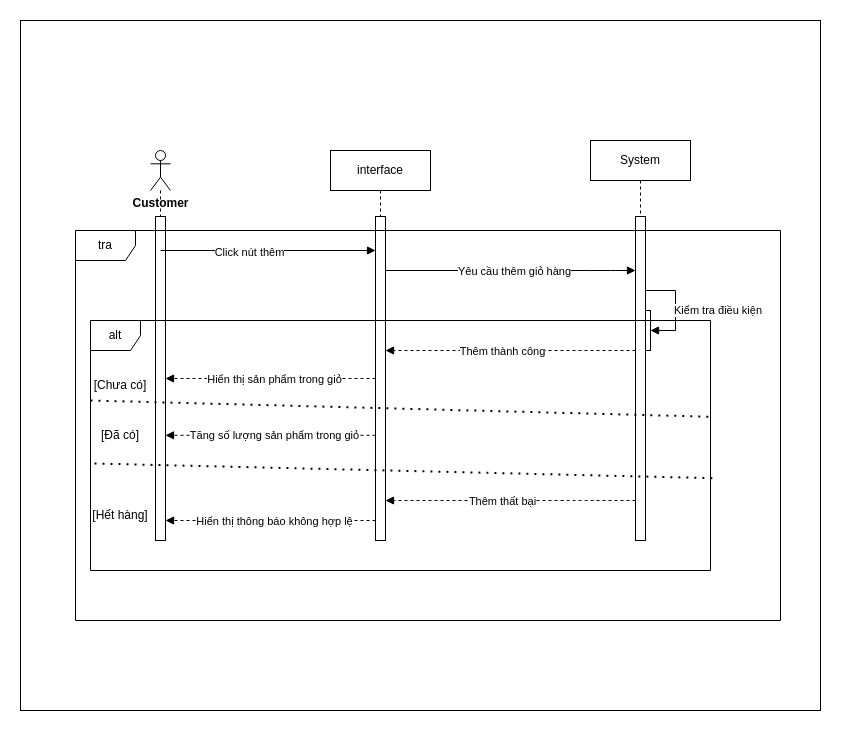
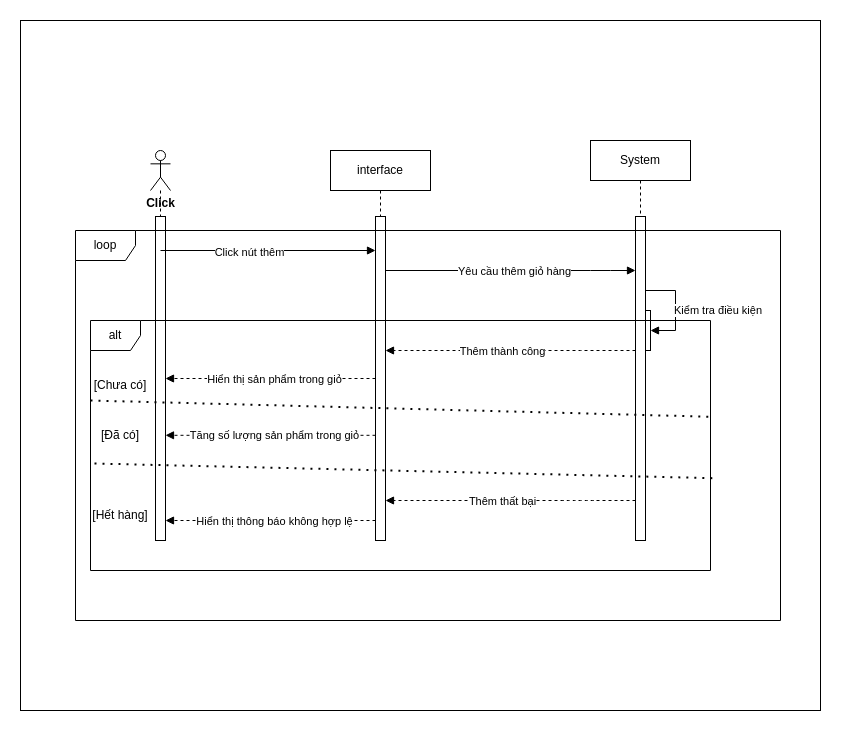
node "Customer": label "Customer" -> "Click"
node "tra": label "tra" -> "loop"
